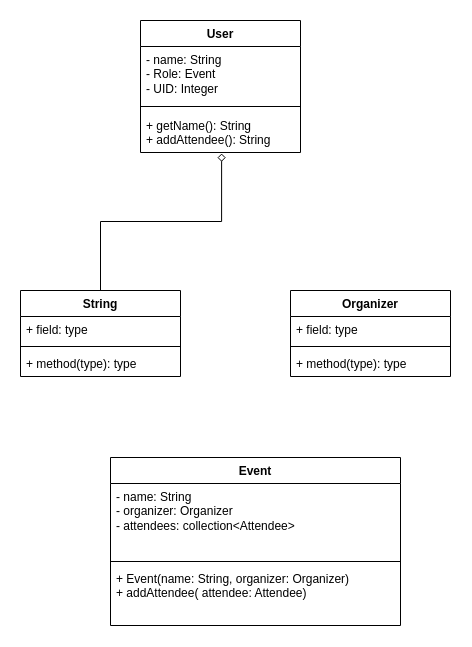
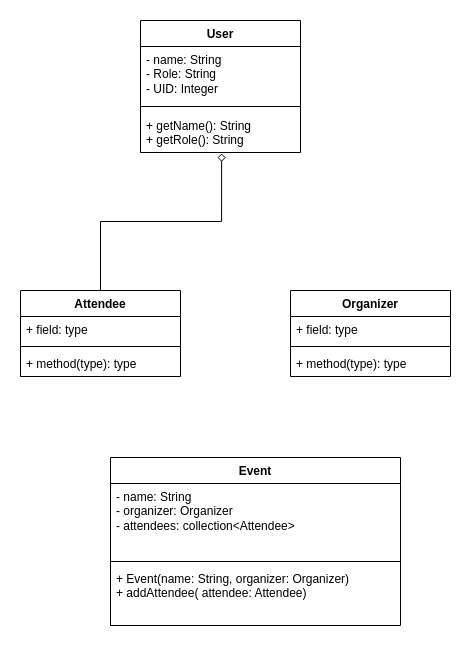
node "- name: String - Role: Event - UID: Integer": label "- name: String - Role: Event - UID: Integer" -> "- name: String - Role: String - UID: Integer"
node "+ getName(): String + addAttendee(): String": label "+ getName(): String + addAttendee(): String" -> "+ getName(): String + getRole(): String"
node "String": label "String" -> "Attendee"
